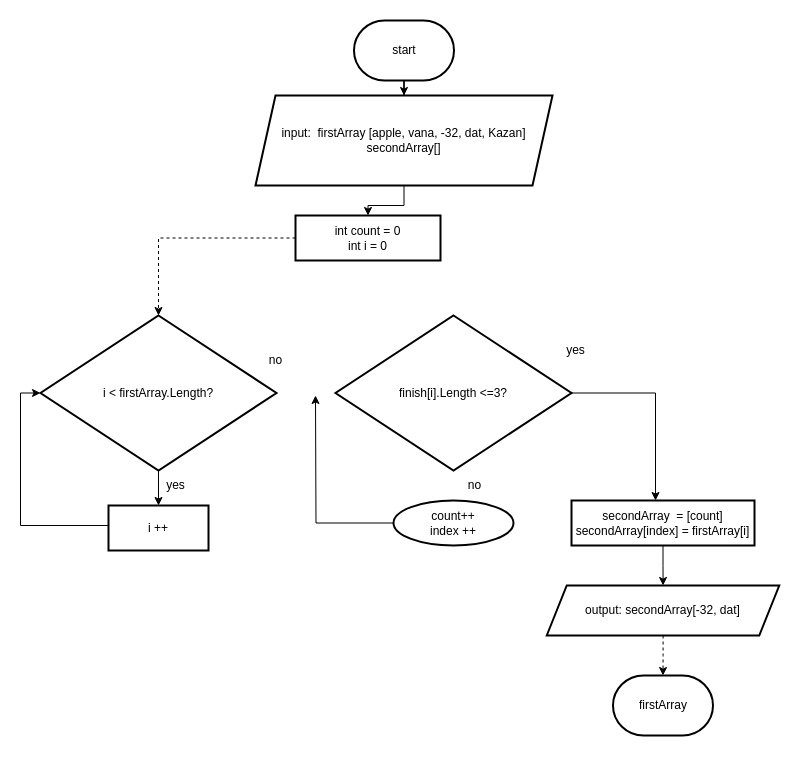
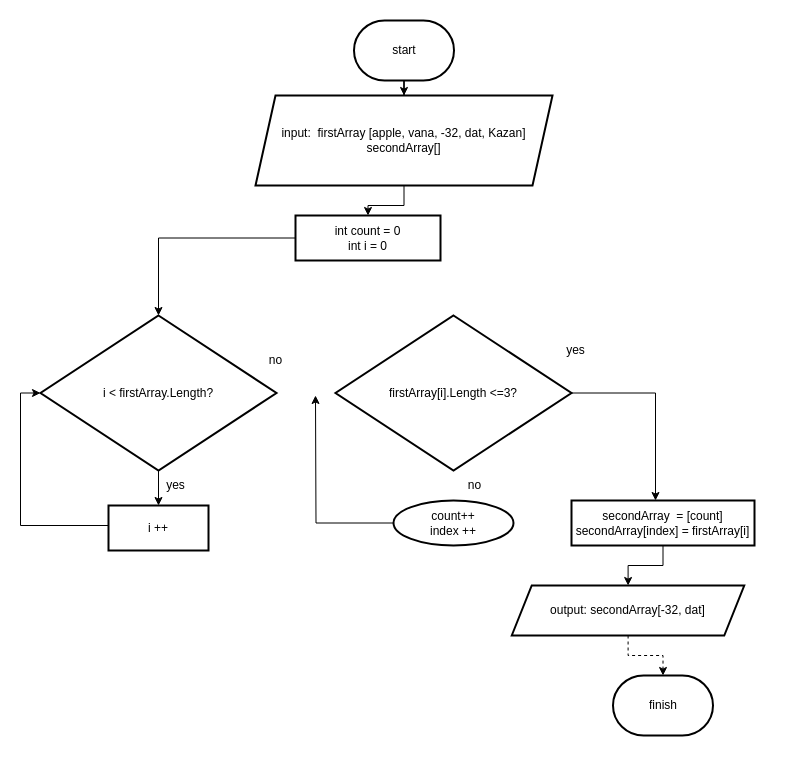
edge "int count = 0 int i = 0" -> "i < firstArray.Length?": style dashed -> solid
node "finish[i].Length <=3?": label "finish[i].Length <=3?" -> "firstArray[i].Length <=3?"
node "output: secondArray[-32, dat]": moved (663, 611) -> (628, 611)
node "firstArray": label "firstArray" -> "finish"
